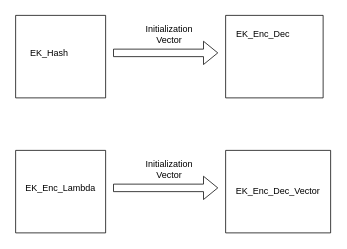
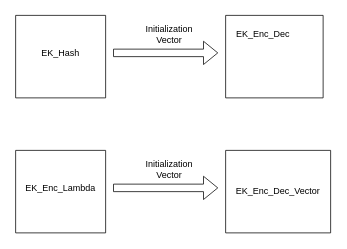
node "EK_Hash": moved (49, 53) -> (60, 53)
